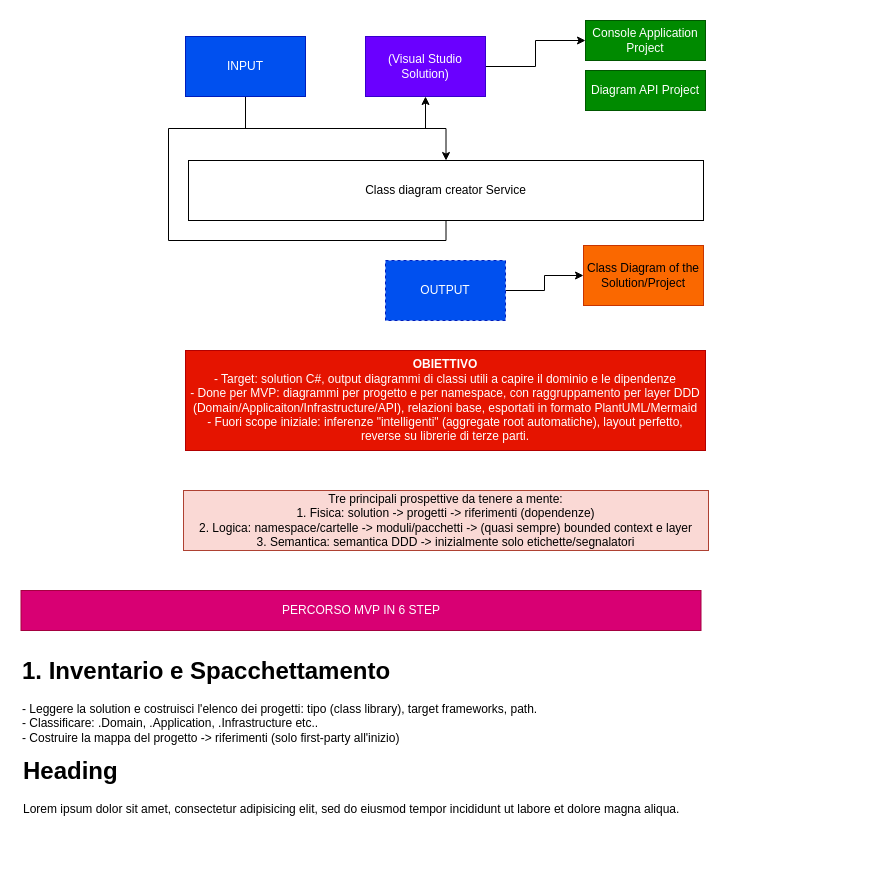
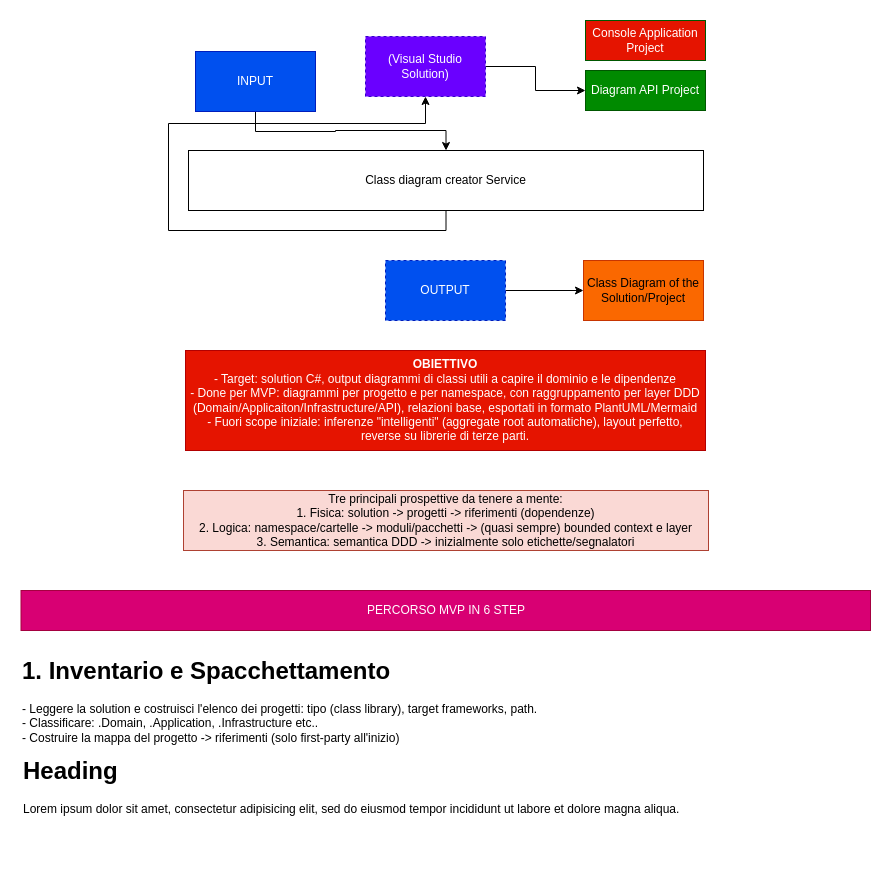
edge "(Visual Studio Solution)" -> "Console Application Project": removed
node "Console Application Project": fillcolor #008a00 -> #e51400
node "INPUT": moved (246, 67) -> (256, 82)
node "(Visual Studio Solution)": style solid -> dashed
edge "(Visual Studio Solution)" -> "Diagram API Project": added
node "Class diagram creator Service": moved (446, 191) -> (446, 181)
node "Class Diagram of the Solution/Project": moved (644, 276) -> (644, 291)
node "PERCORSO MVP IN 6 STEP": size 680x40 -> 850x40
